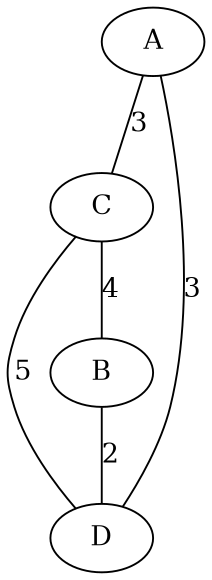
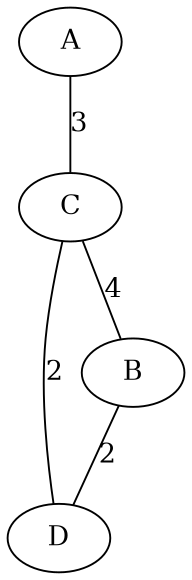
edge "A" -- "D": removed, label "3"
edge "C" -- "D": label "5" -> "2"
